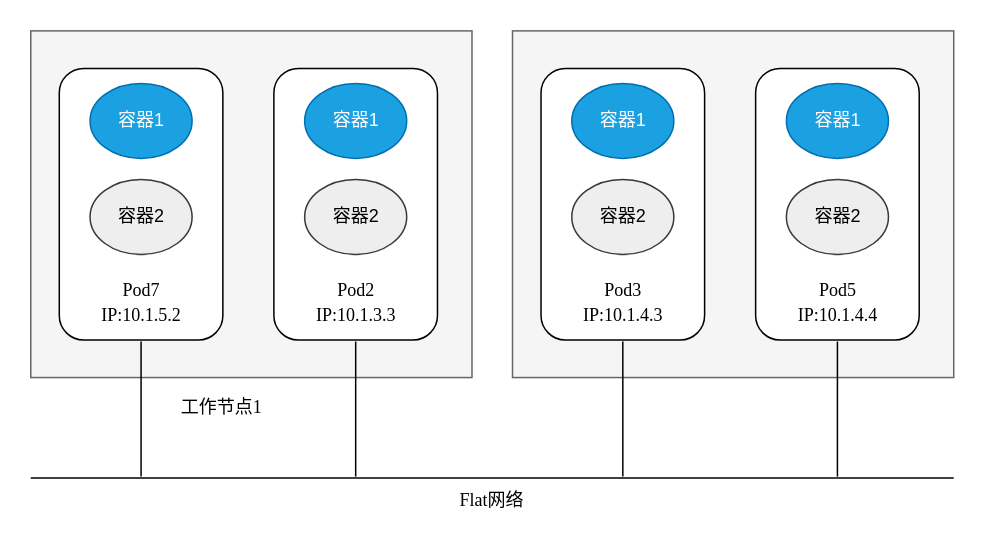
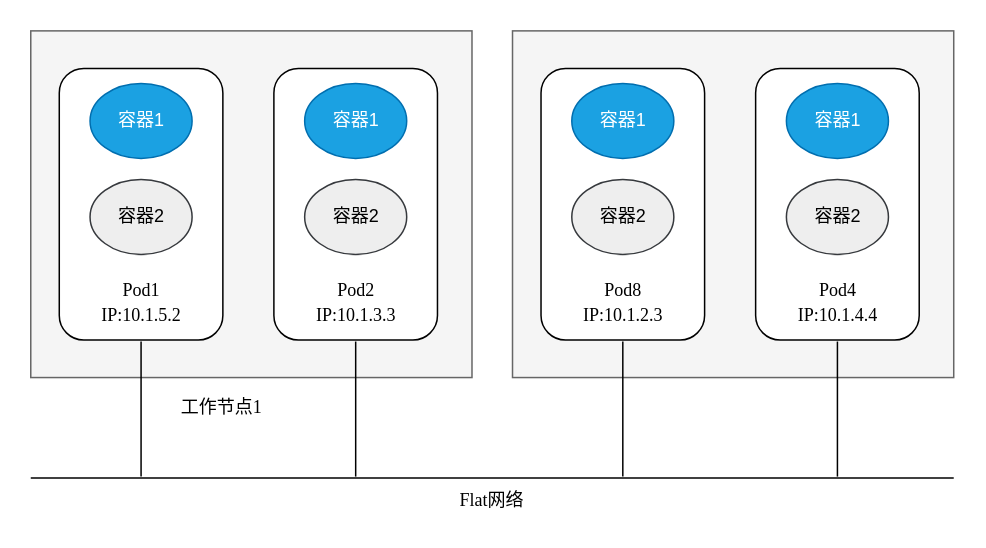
node "Pod7": label "Pod7" -> "Pod1"
node "Pod3": label "Pod3" -> "Pod8"
node "Pod5": label "Pod5" -> "Pod4"
node "IP:10.1.4.3": label "IP:10.1.4.3" -> "IP:10.1.2.3"
